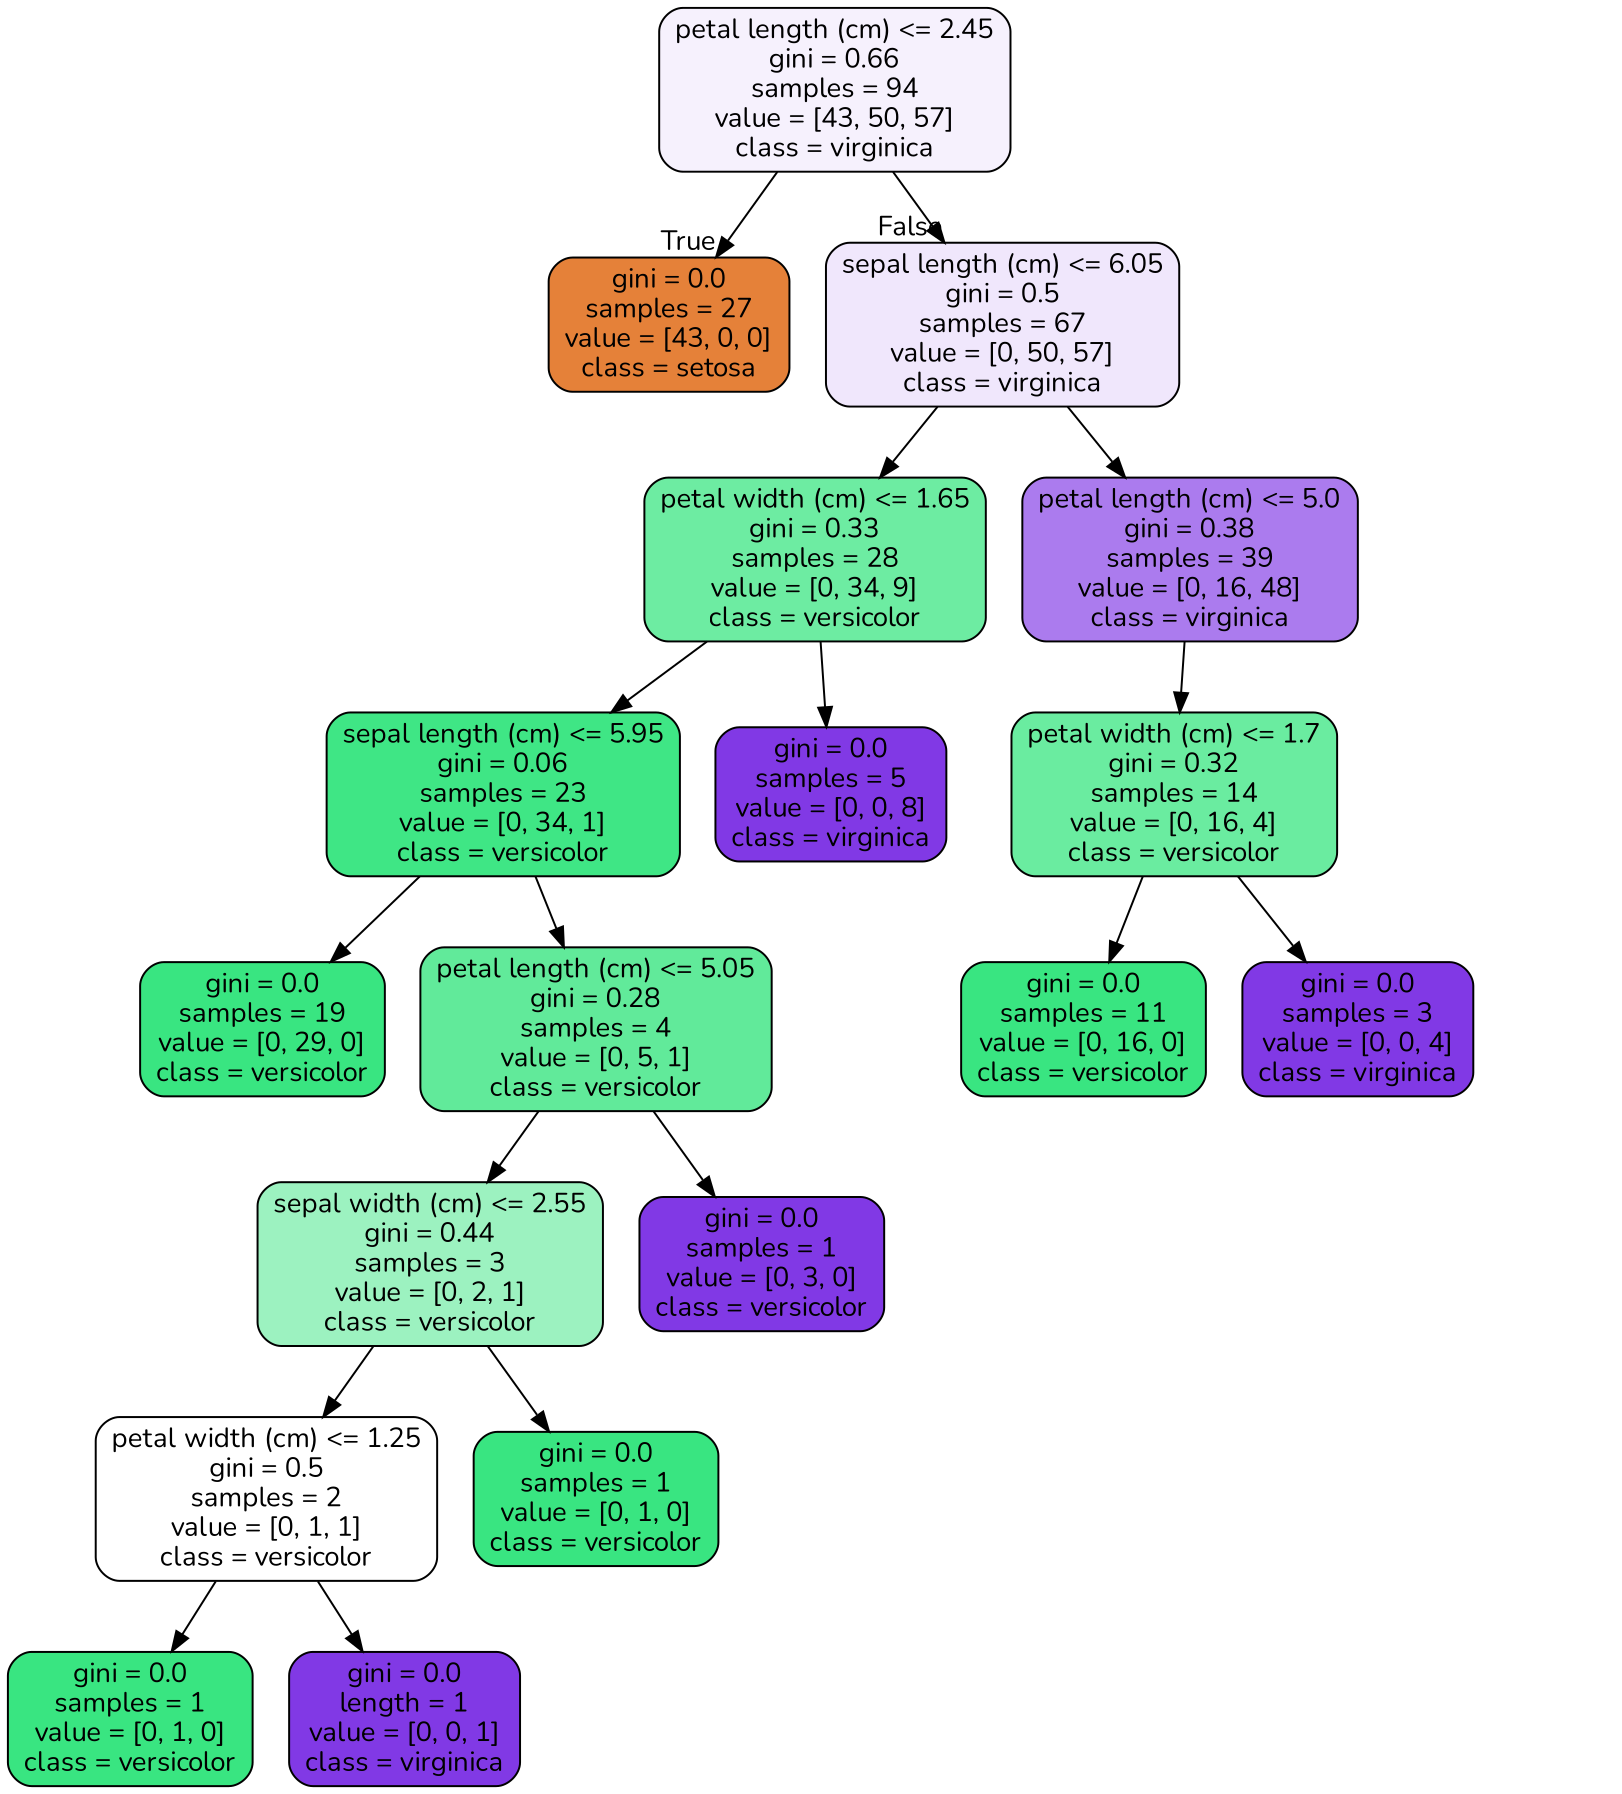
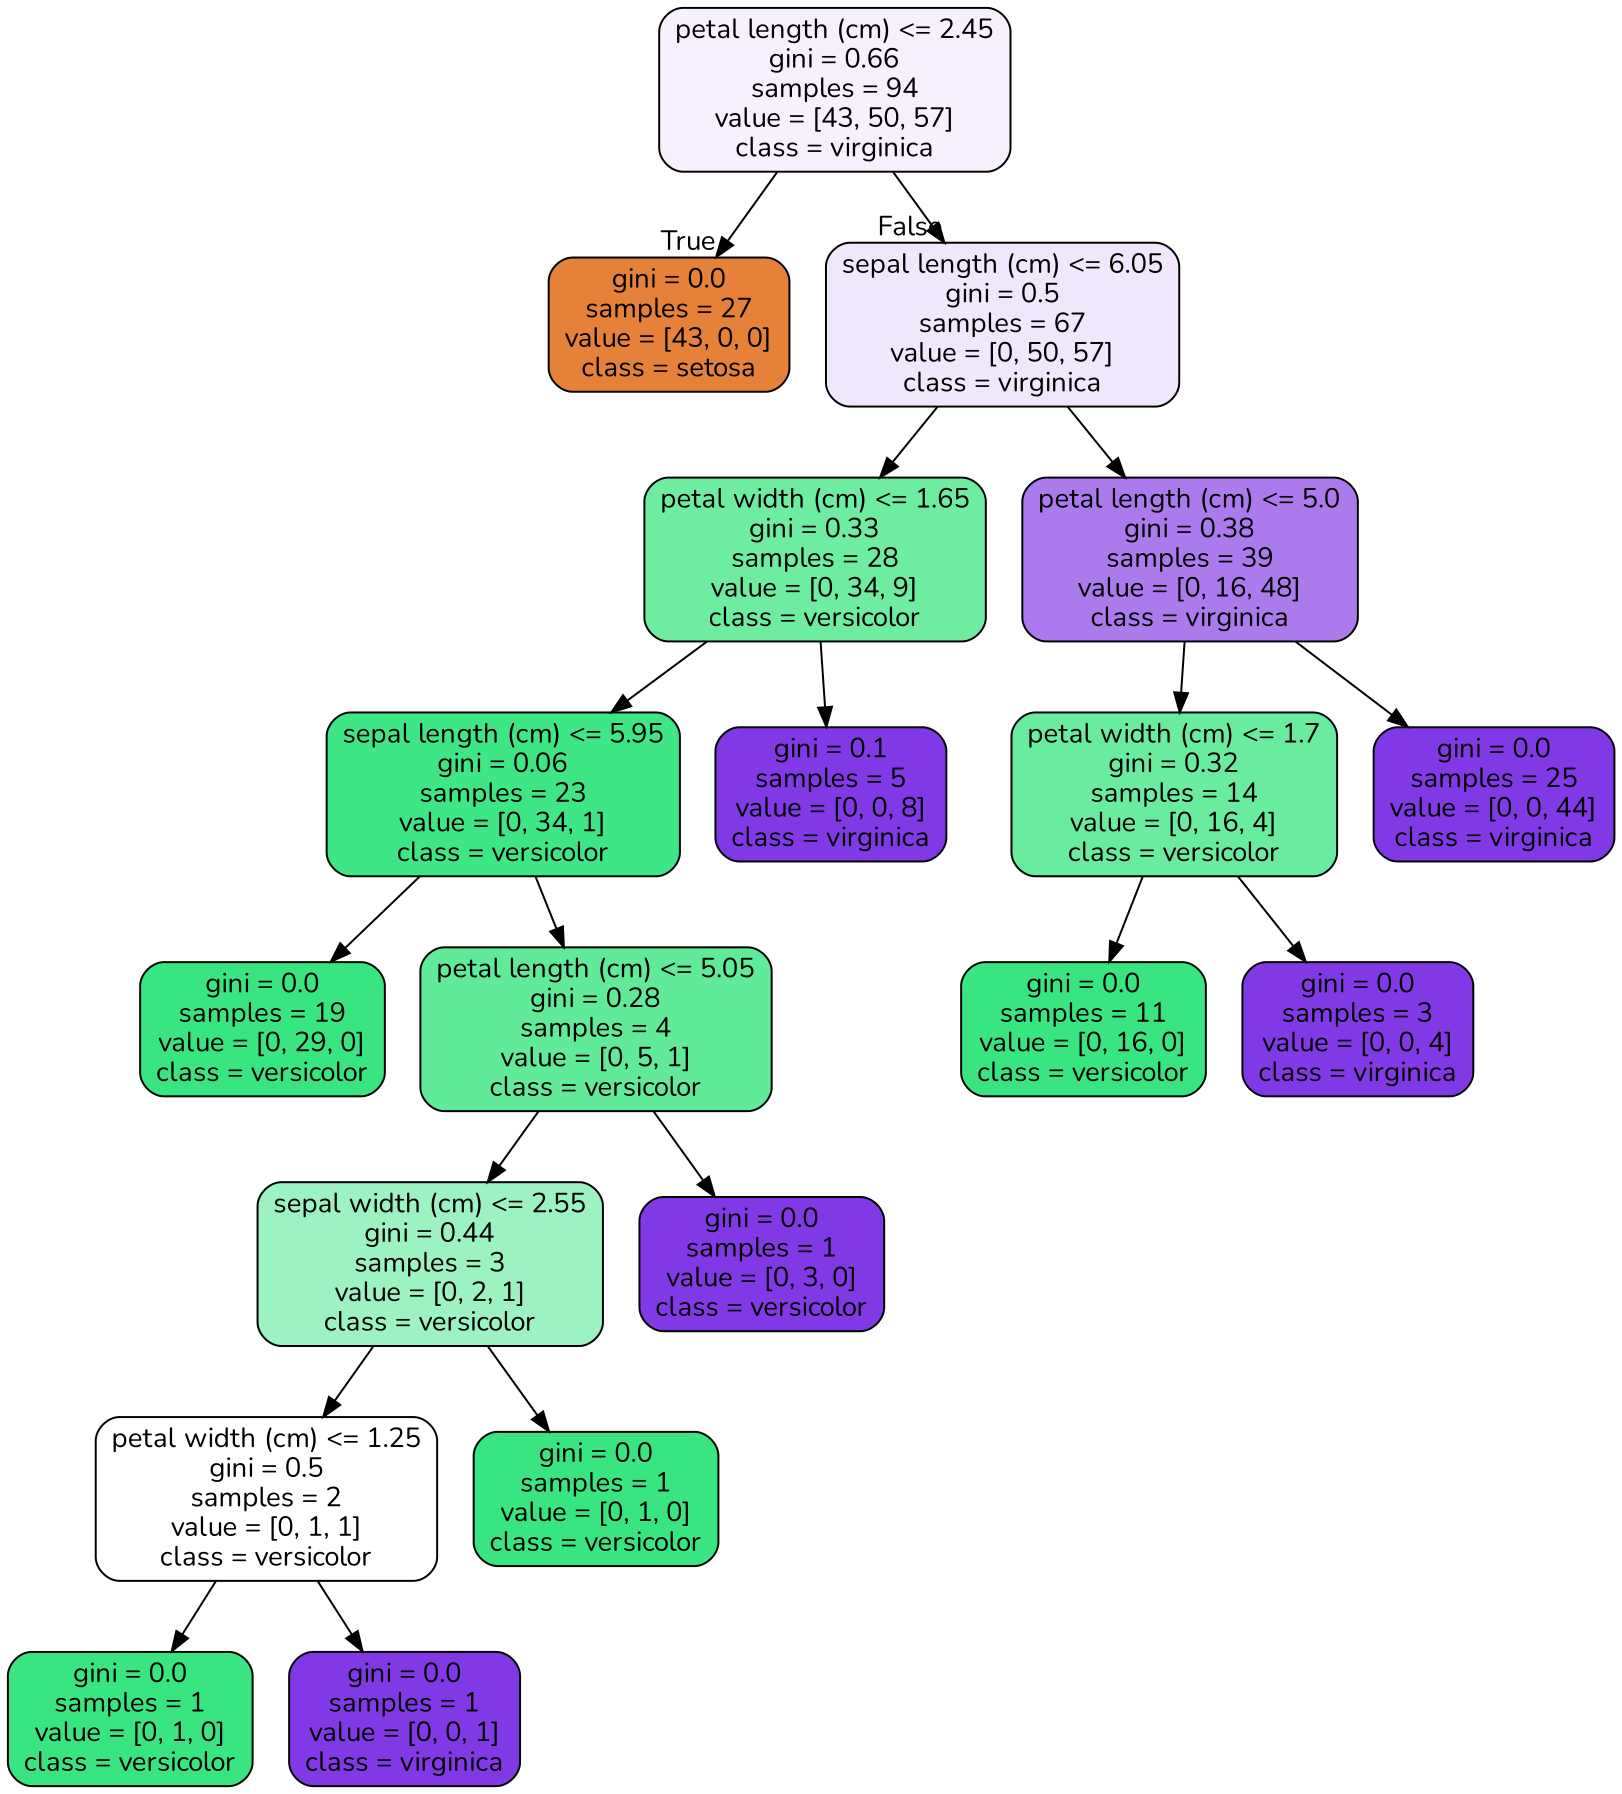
node "gini = 0.0 samples = 5 value = [0, 0, 8] class = virginica": label "gini = 0.0 samples = 5 value = [0, 0, 8] class = virginica" -> "gini = 0.1 samples = 5 value = [0, 0, 8] class = virginica"
node "gini = 0.0 samples = 25 value = [0, 0, 44] class = virginica": added
node "gini = 0.0 length = 1 value = [0, 0, 1] class = virginica": label "gini = 0.0 length = 1 value = [0, 0, 1] class = virginica" -> "gini = 0.0 samples = 1 value = [0, 0, 1] class = virginica"
